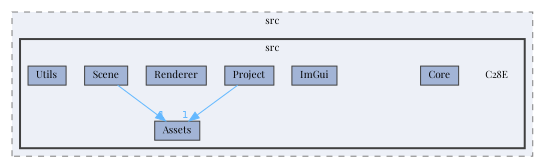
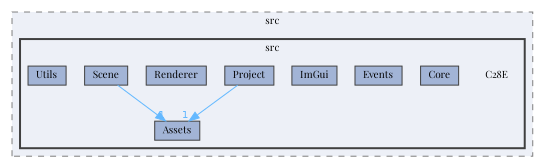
node "Events": added
